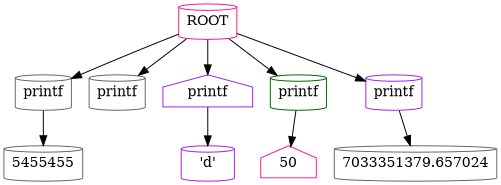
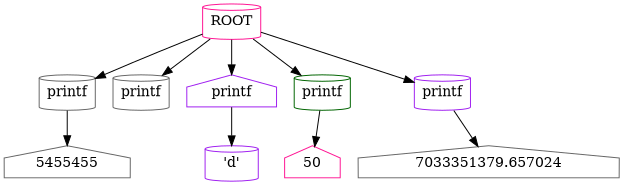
node "5455455": shape cylinder -> house
node "7033351379.657024": shape cylinder -> house
